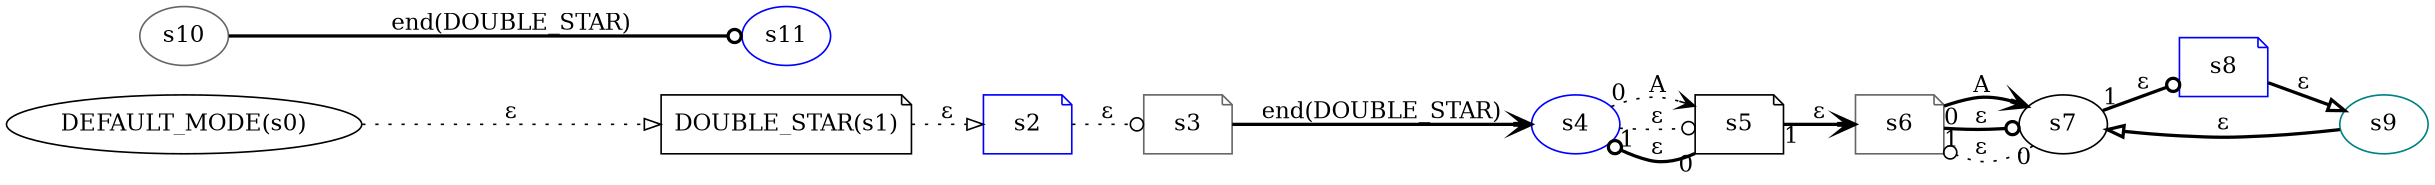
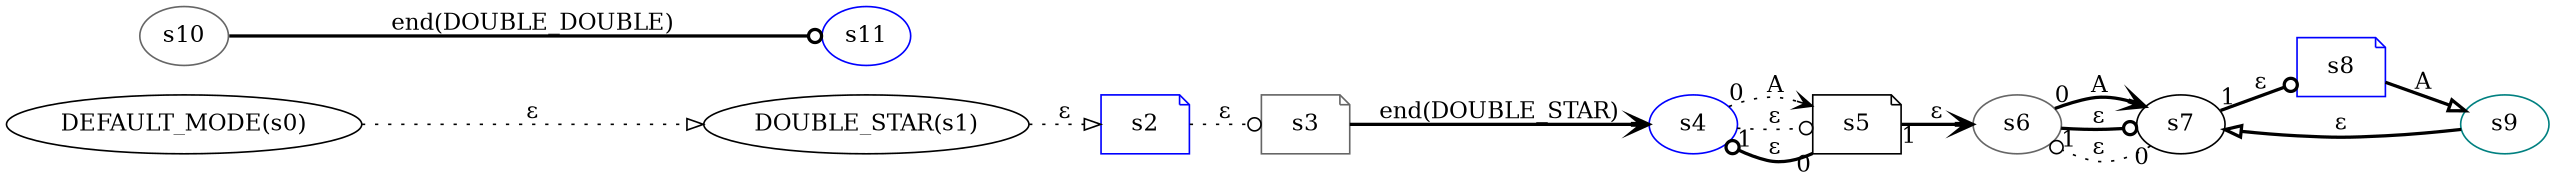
edge "s10" -> "s11": label "end(DOUBLE_STAR)" -> "end(DOUBLE_DOUBLE)"
edge "s8" -> "s9": label "ε" -> "A"
node "DOUBLE_STAR(s1)": shape note -> ellipse
node "s6": shape note -> ellipse
